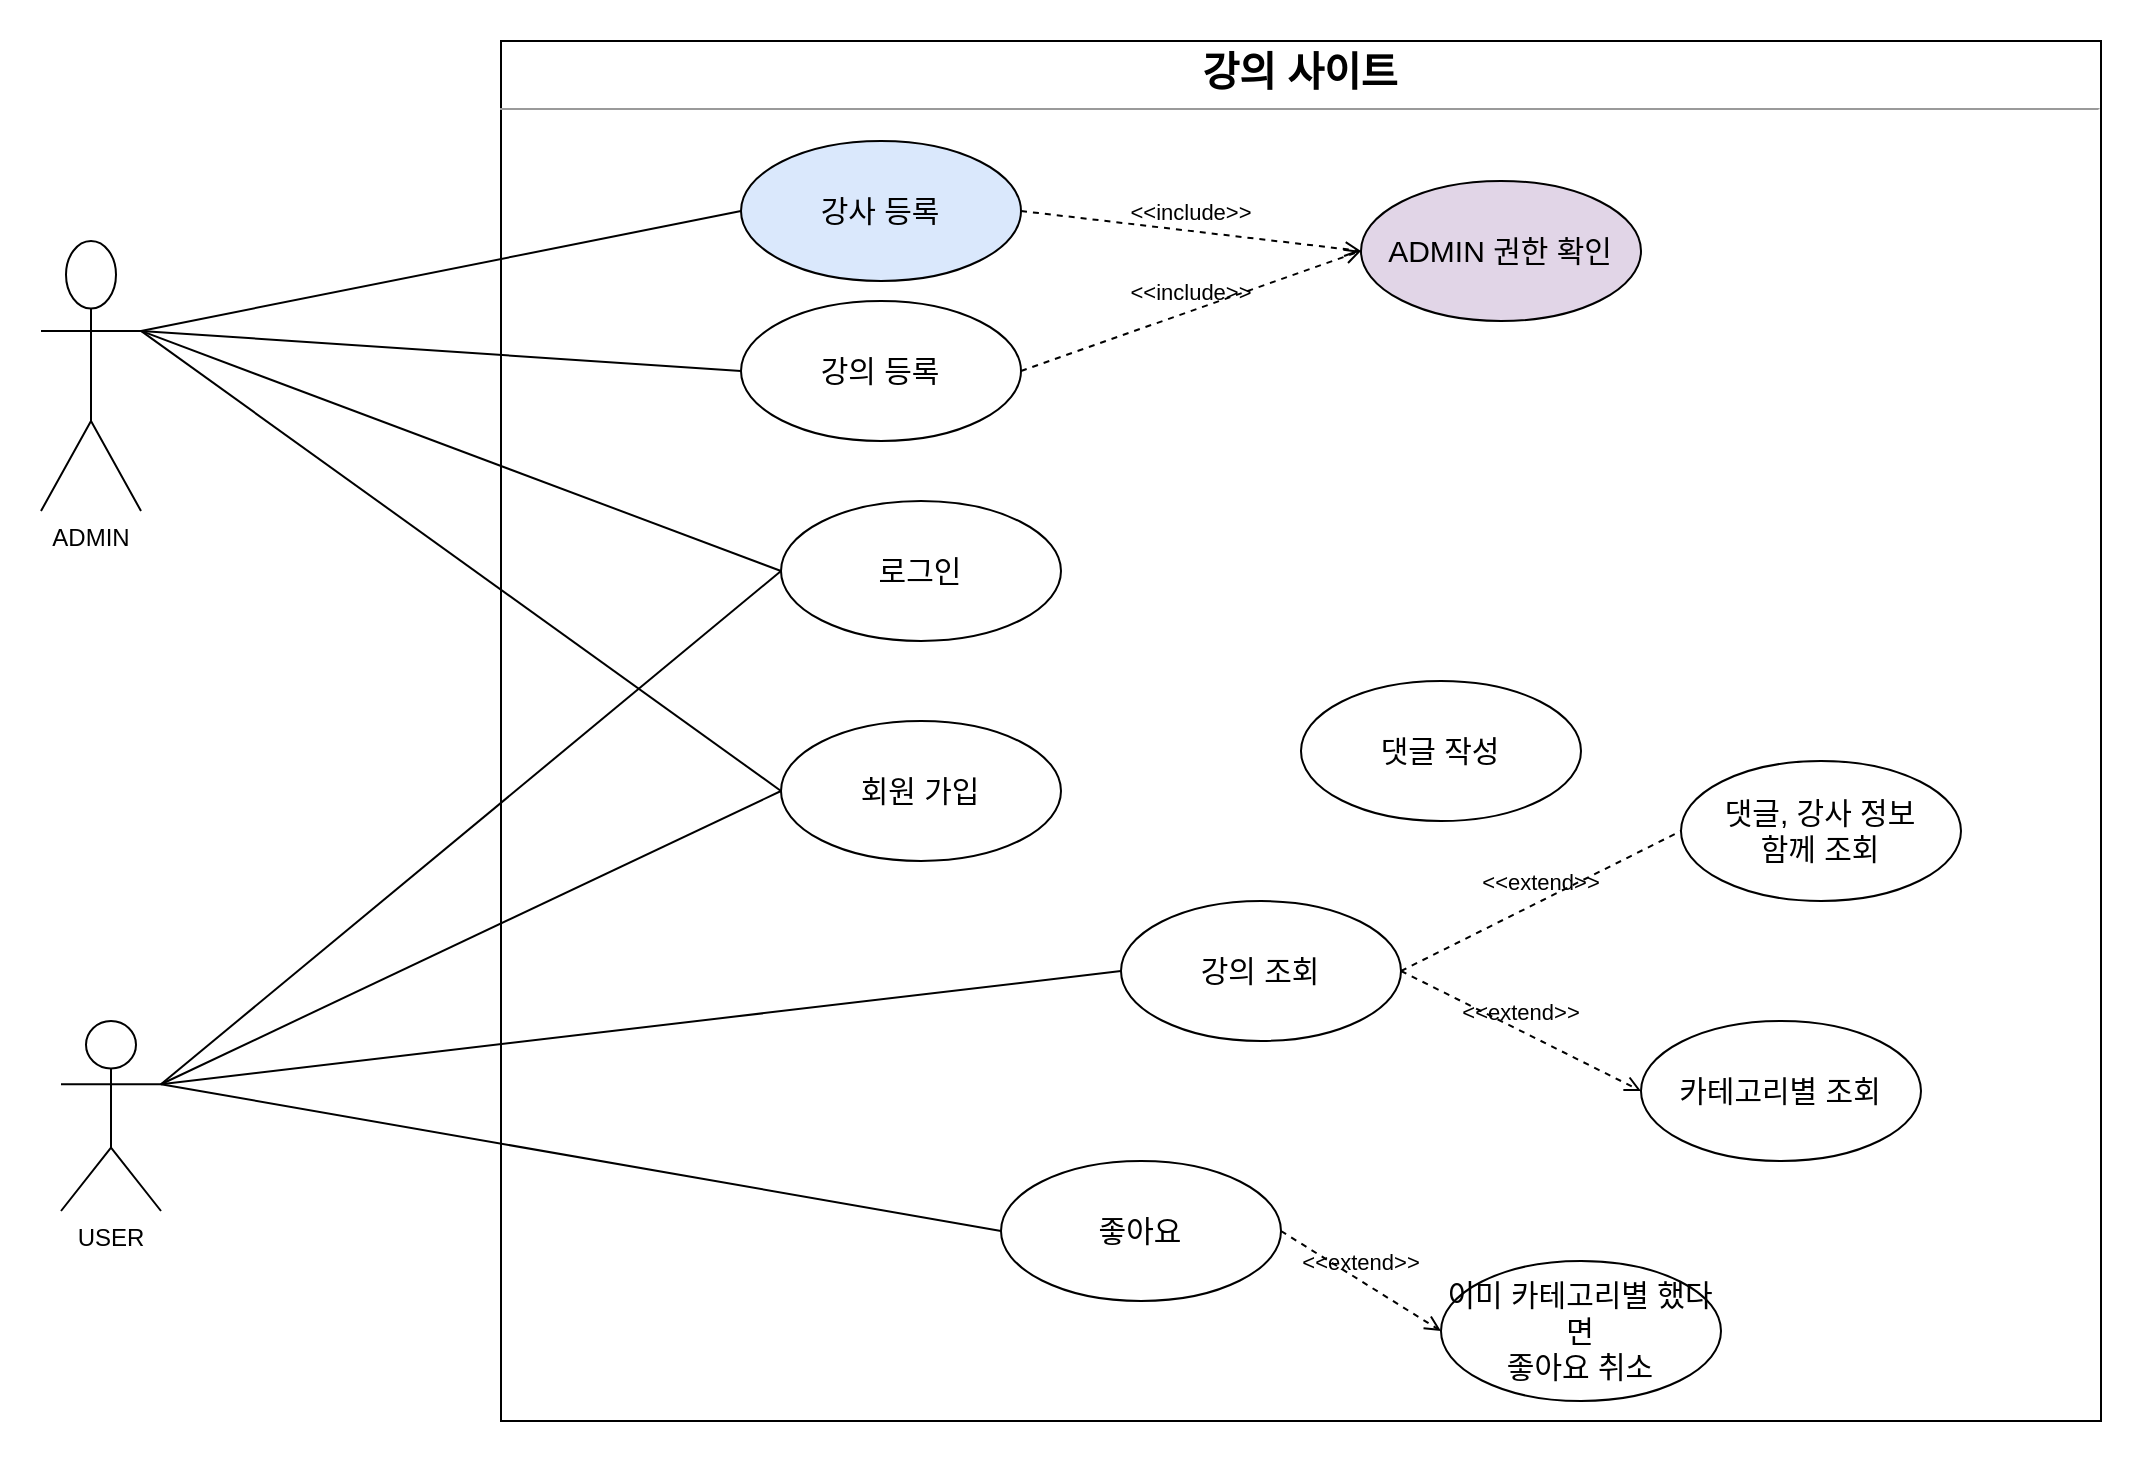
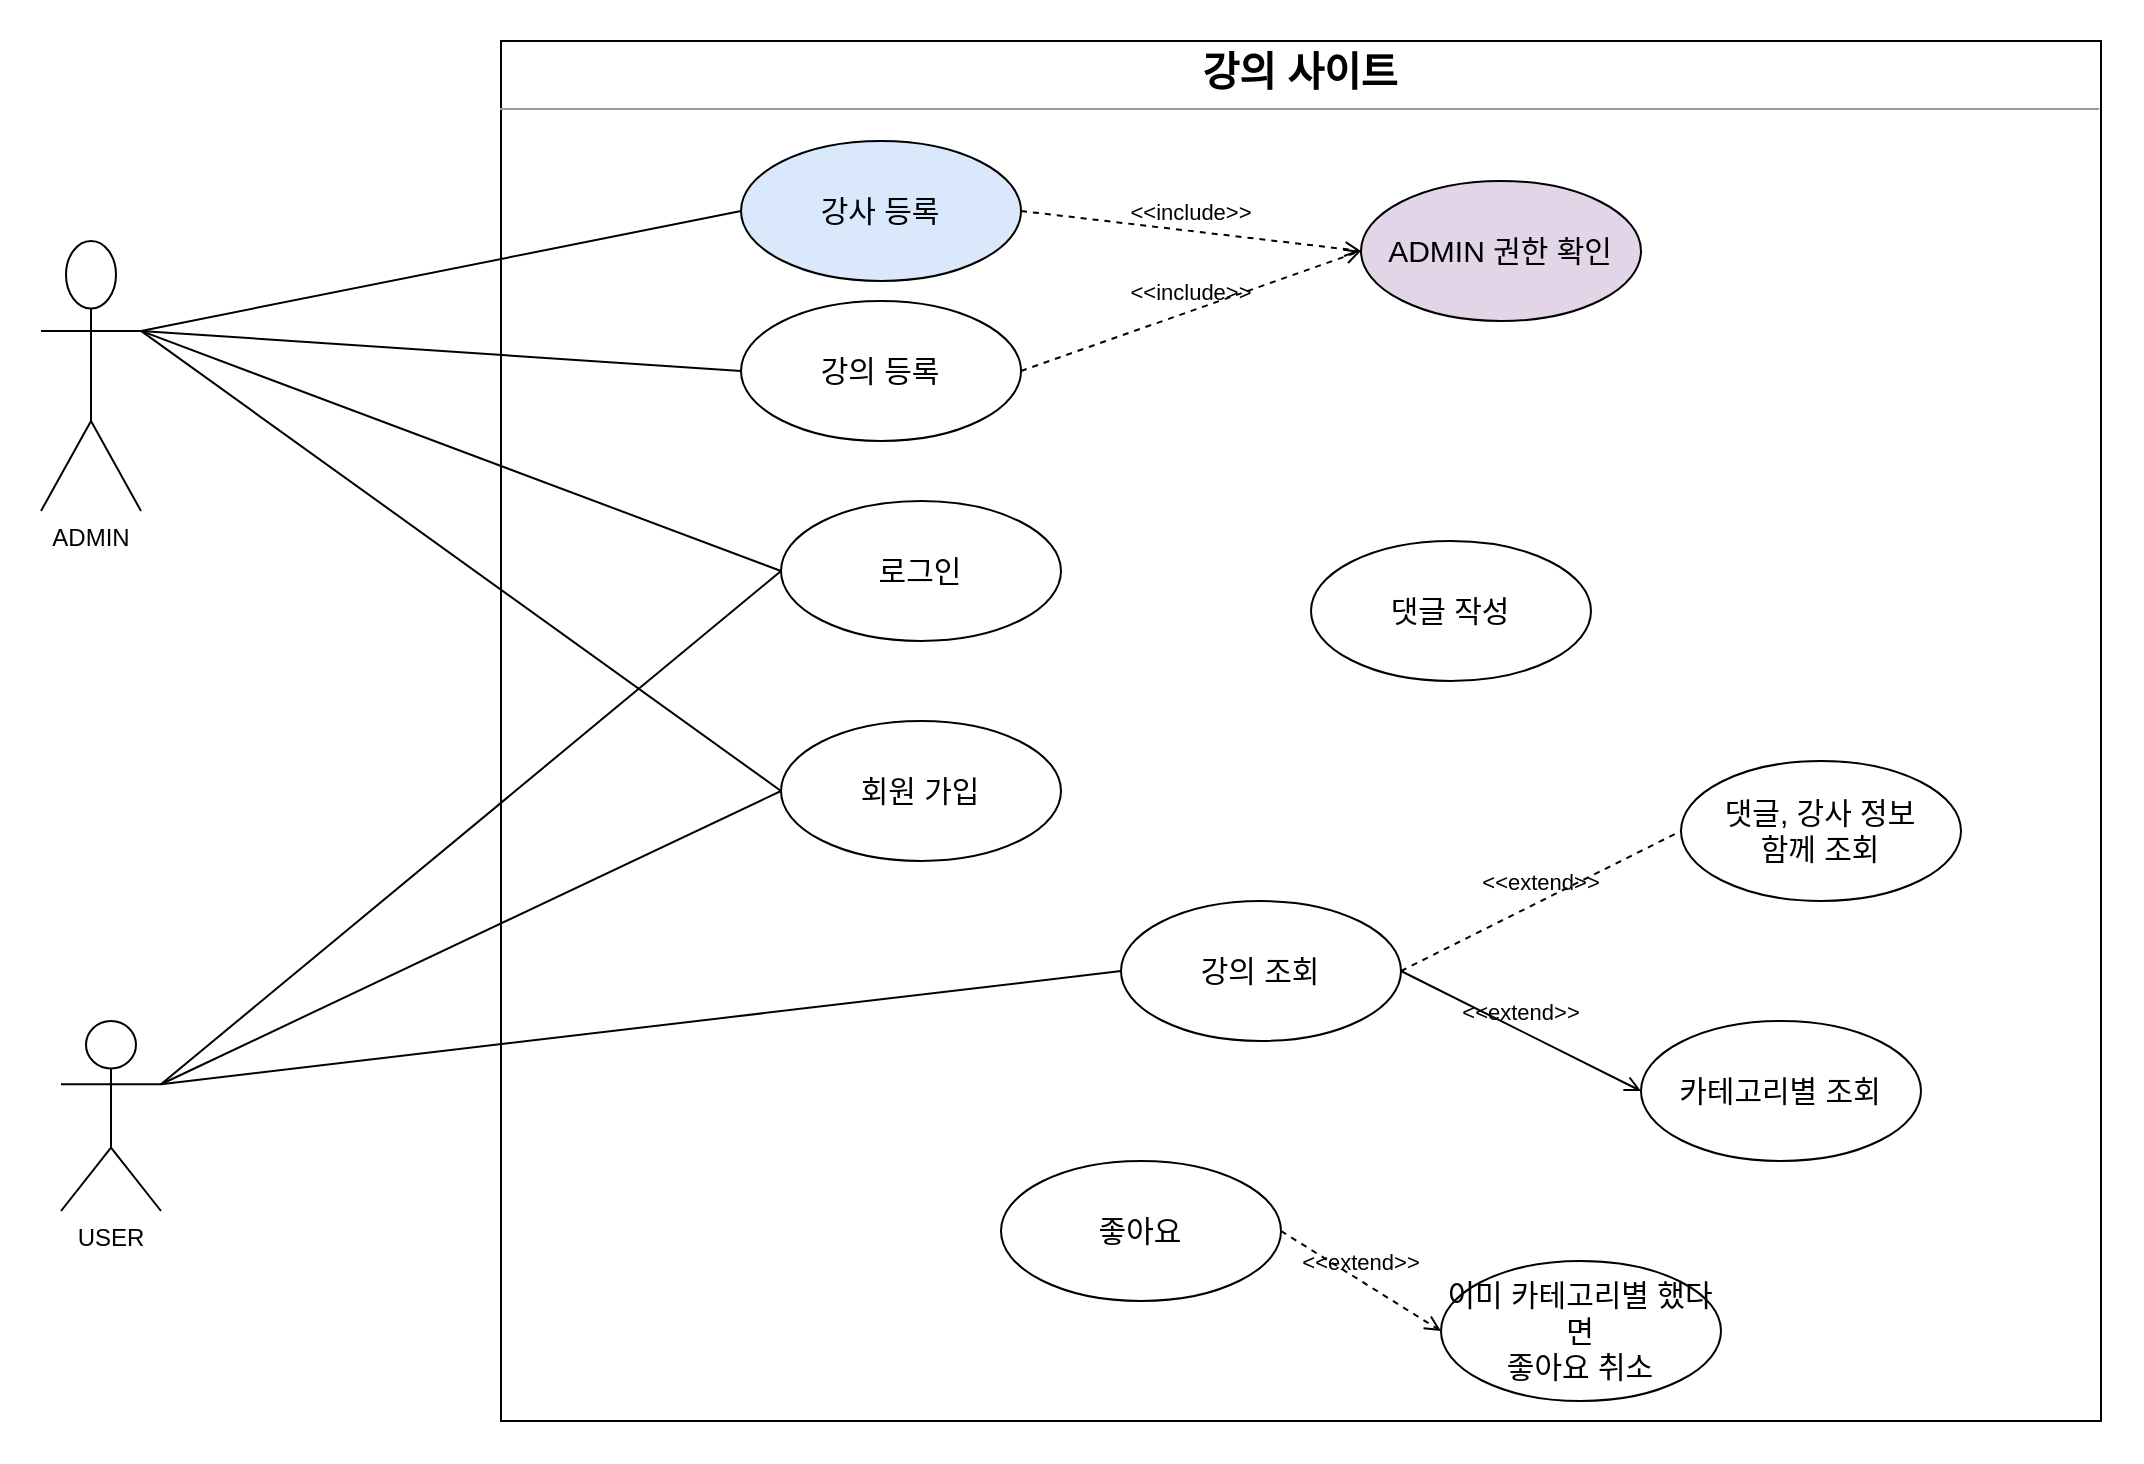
node "댓글 작성": moved (1441, 751) -> (1451, 611)
edge "강의 조회" -> "카테고리별 조회": style dashed -> solid
edge "USER" -- "좋아요": removed
